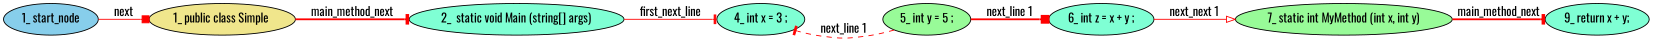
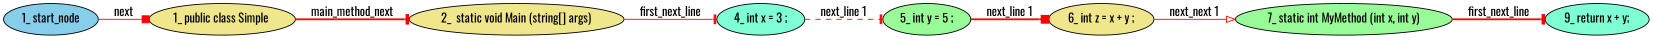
edge "7_ static int MyMethod (int x, int y)" -> "9_ return x + y;": label "main_method_next" -> "first_next_line"
node "2_  static void Main (string[] args)": fillcolor aquamarine -> khaki
node "6_ int z = x + y ;": fillcolor aquamarine -> khaki
edge "5_ int y = 5 ;" -> "4_ int x = 3 ;": reversed
